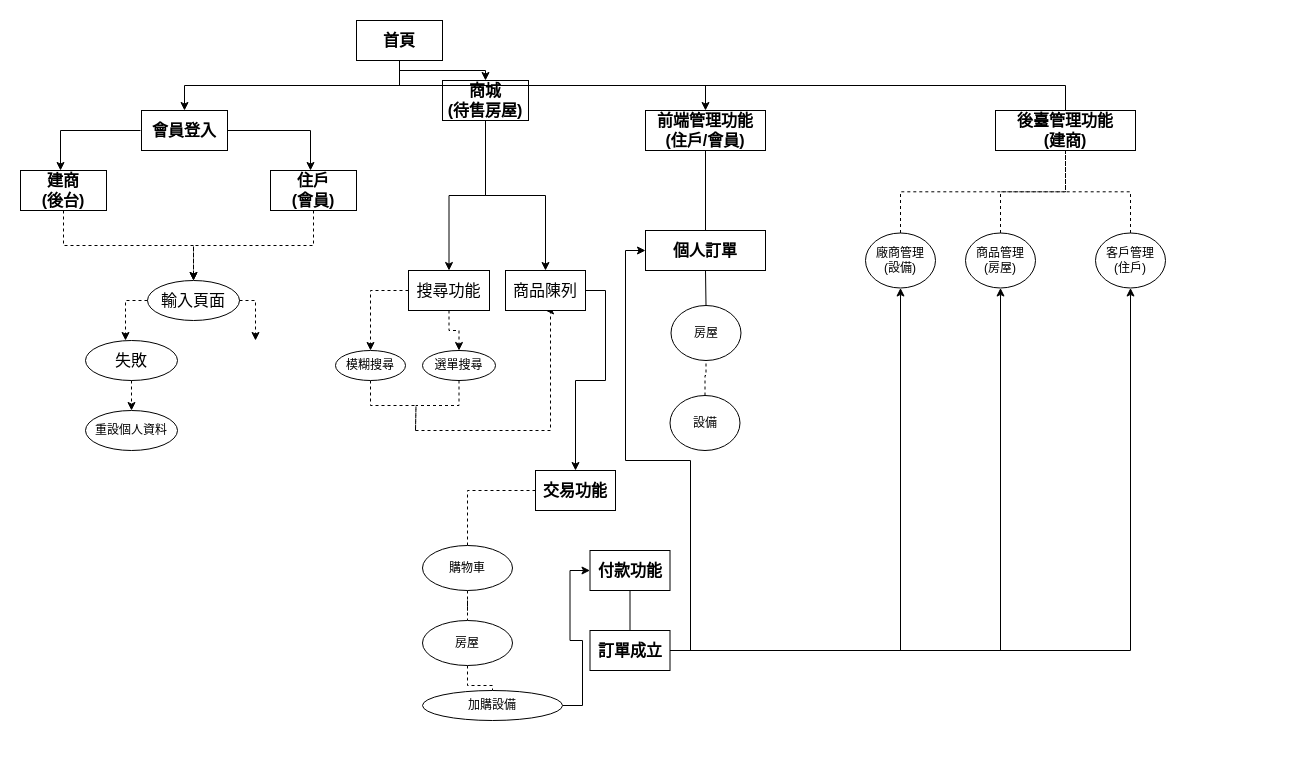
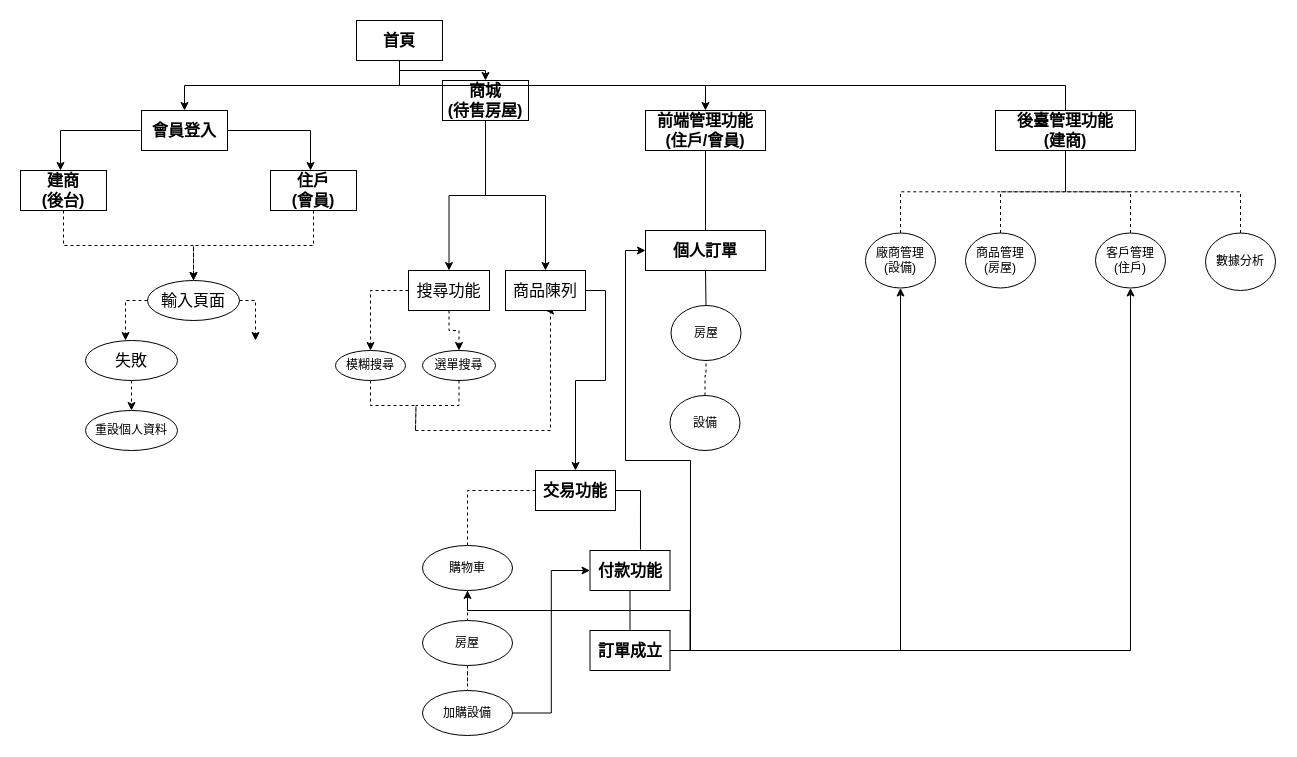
edge "後臺管理功能 (建商)" -- "數據分析": added
node "數據分析": added
edge "訂單成立" -> "商品管理 (房屋)": now "訂單成立" -> "購物車"
edge "交易功能" -- "付款功能": added
node "加購設備": size 140x30 -> 90x45
